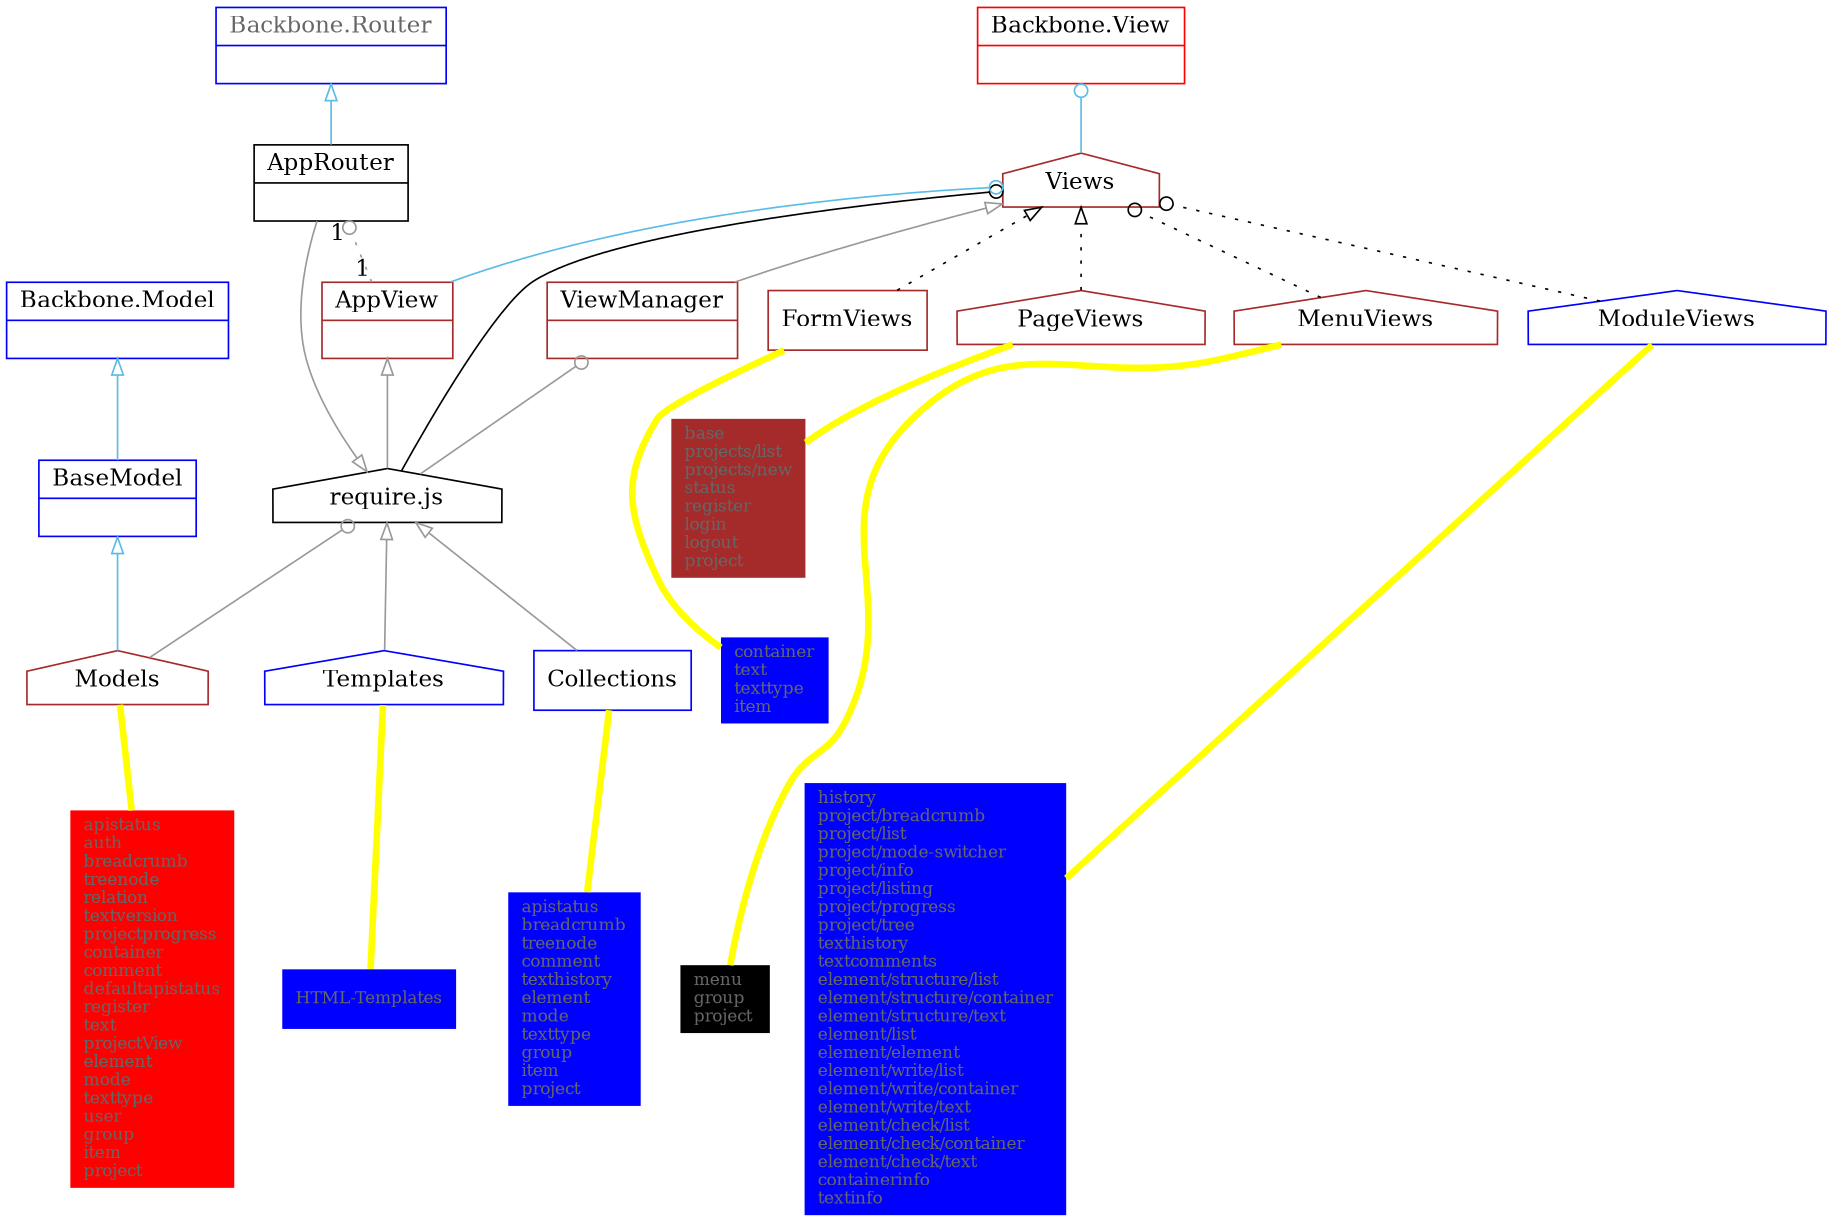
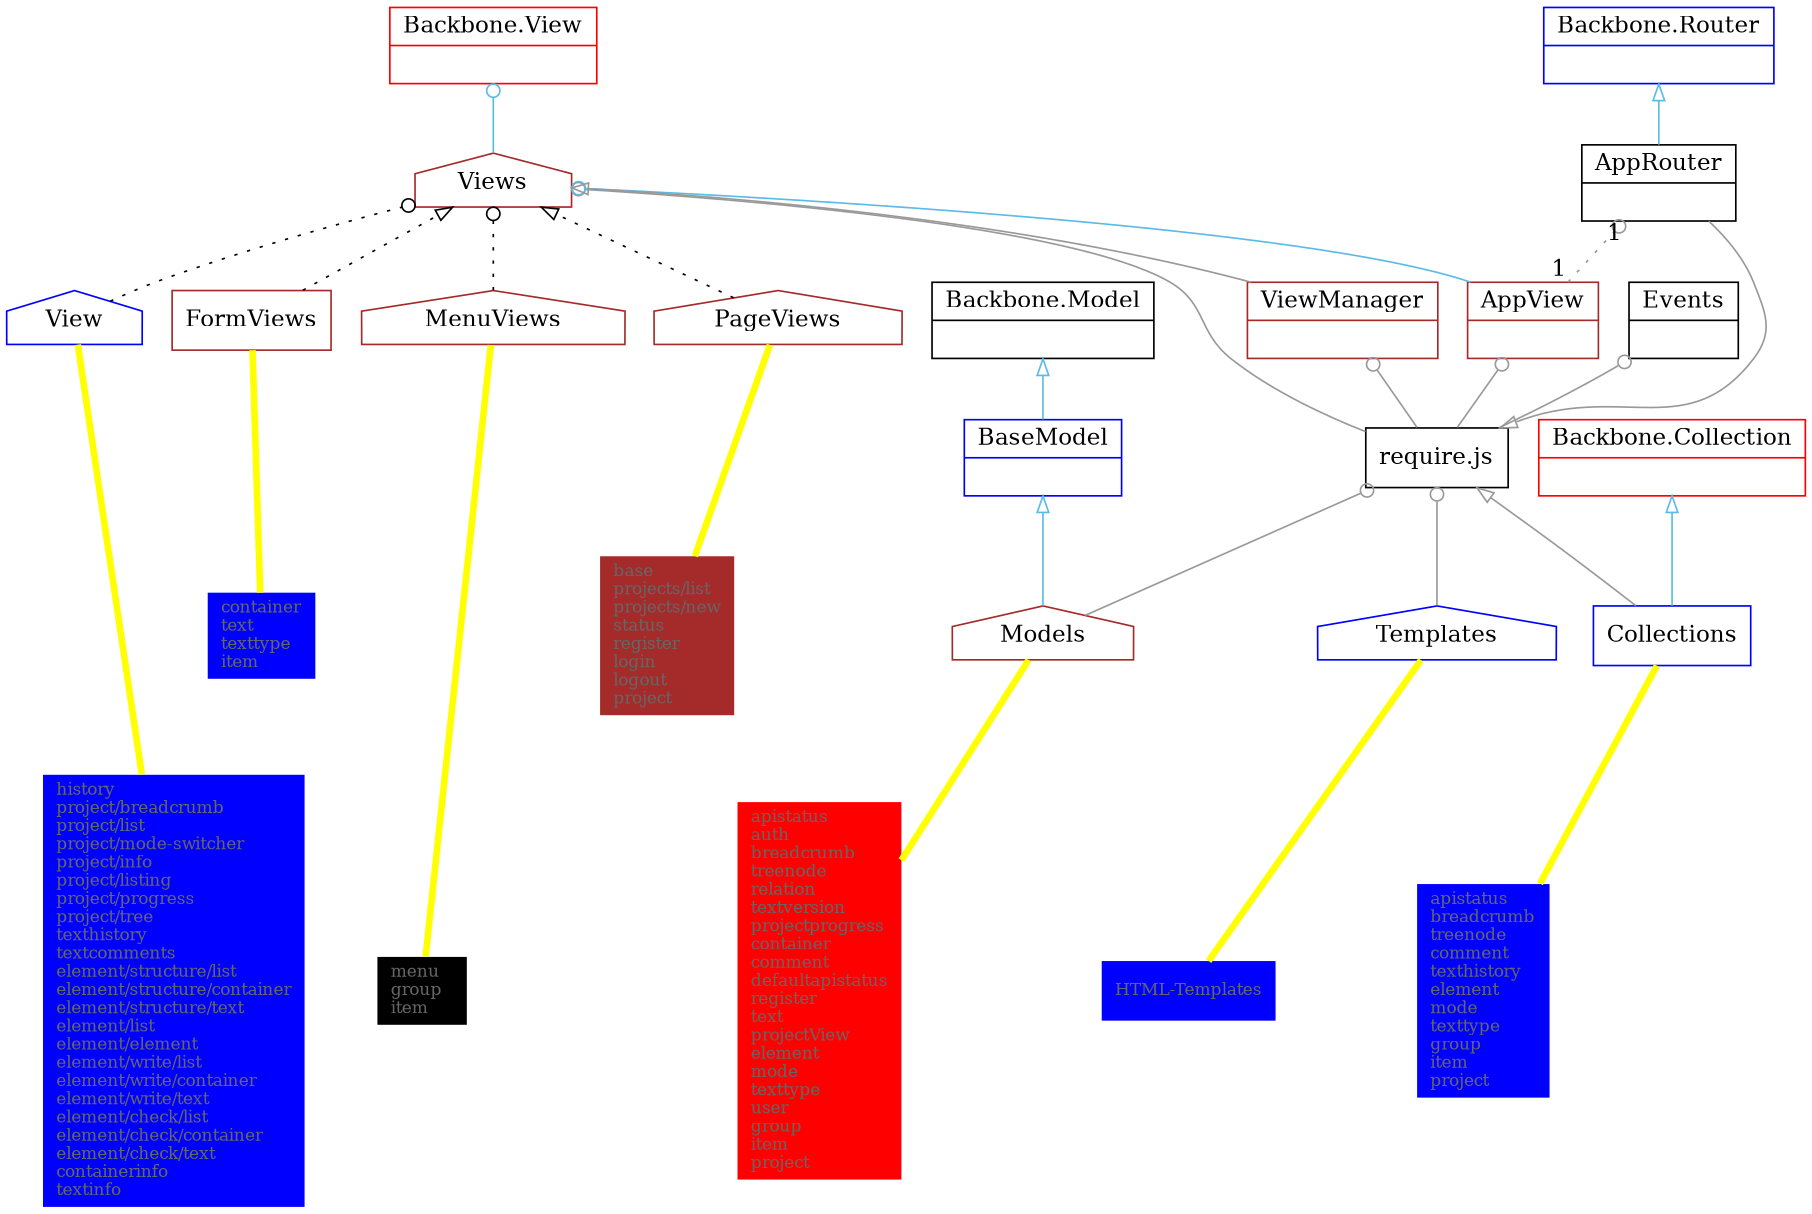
node "Backbone.Router": fontcolor #666666 -> black
edge "require.js" -> "Views": color black -> #999999
node "Backbone.Model": color blue -> black
node "ModuleViews": label "ModuleViews" -> "View"
node "Events": added
edge "require.js" -> "AppView": arrowhead onormal -> odot
node "Backbone.Collection": added
node "require.js": shape house -> box
edge "Templates" -> "require.js": arrowhead onormal -> odot
node "menu group project": label "menu group project" -> "menu group item"
